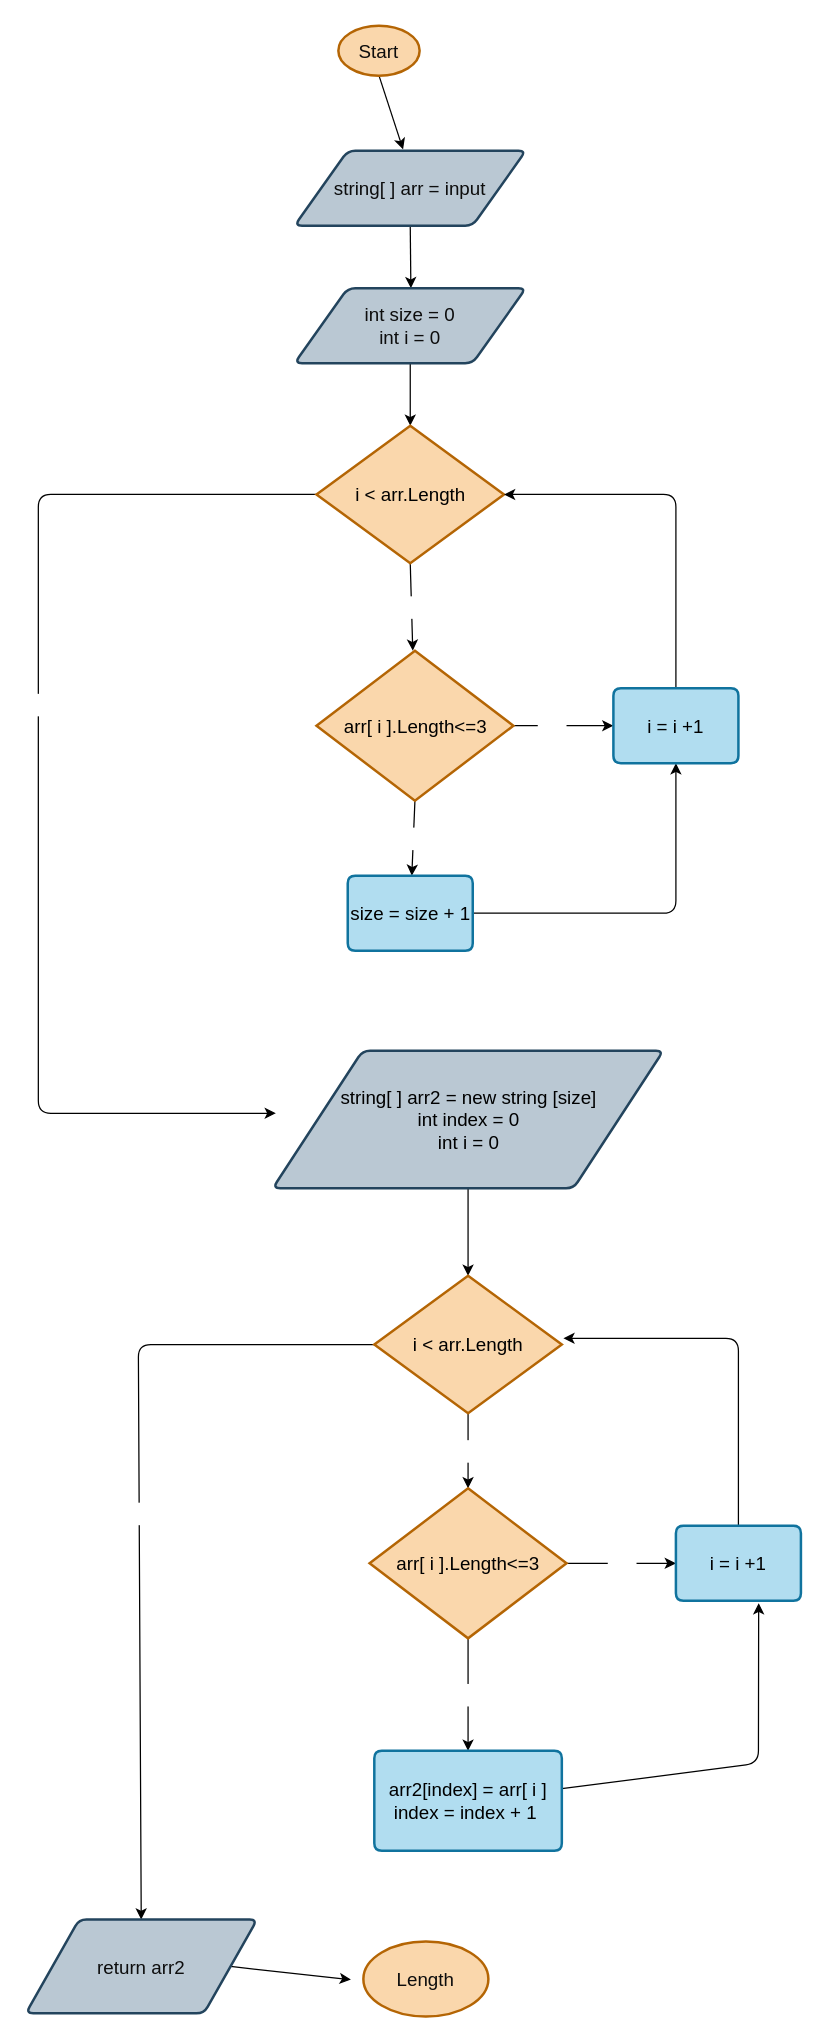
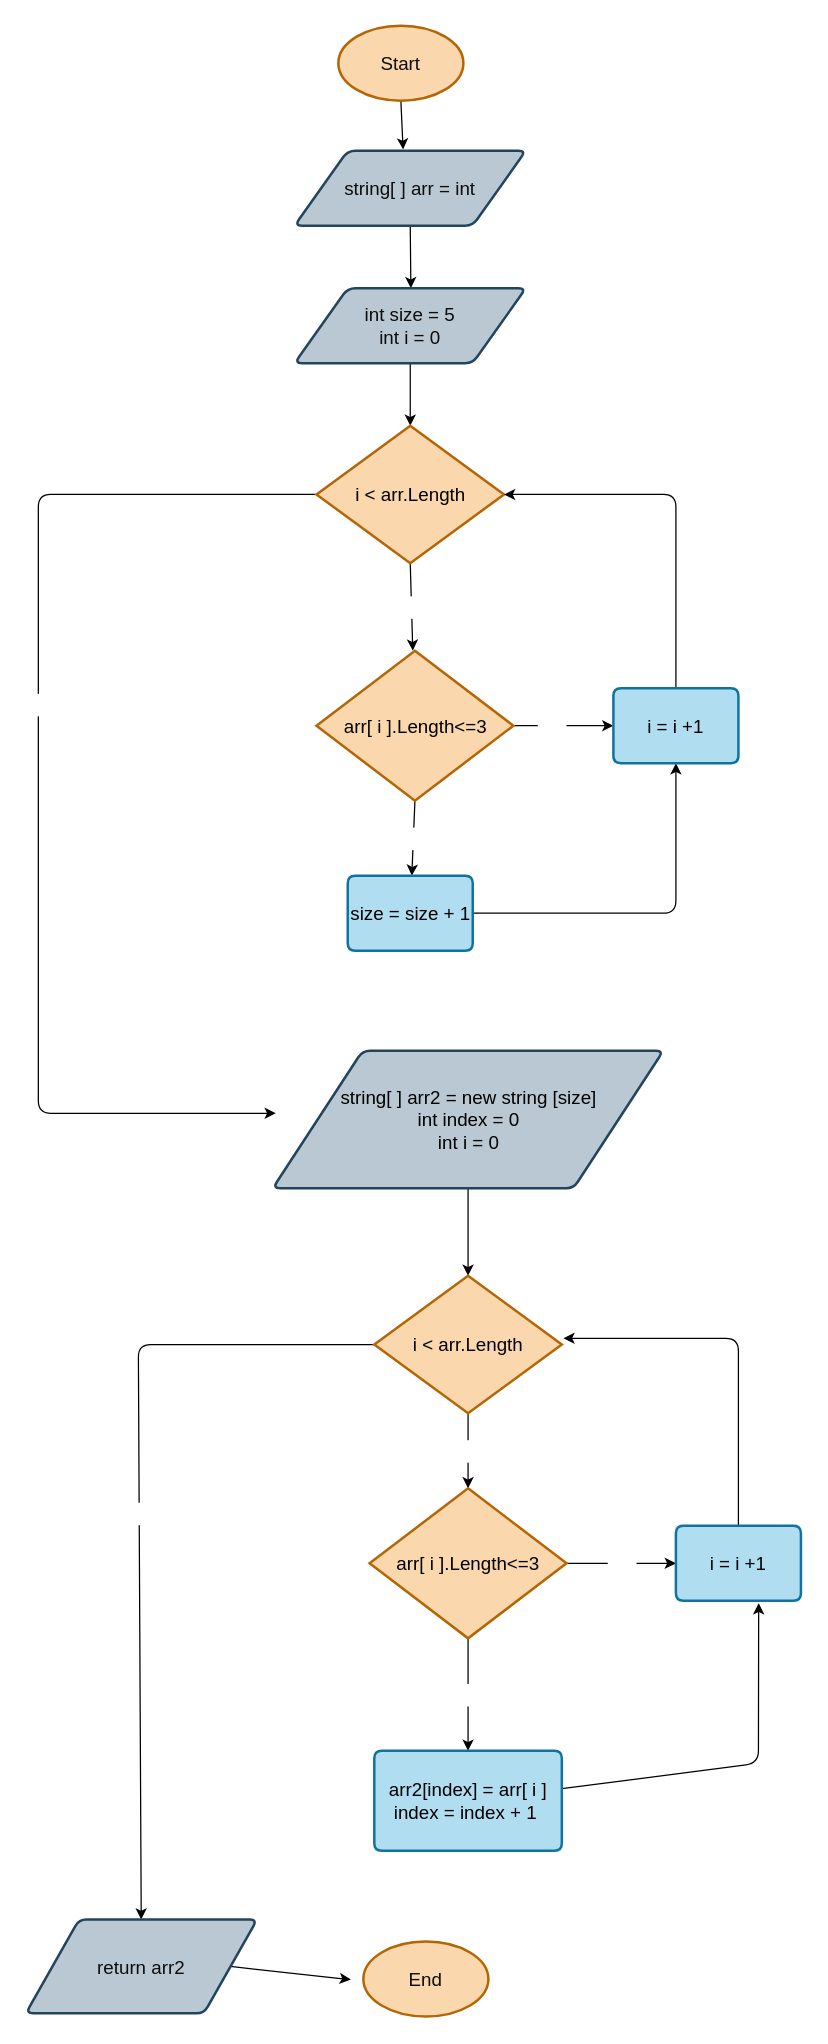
node "Start": size 81x50 -> 125x75
node "string[ ] arr = input": label "string[ ] arr = input" -> "string[ ] arr = int"
node "int size = 0 int i = 0": label "int size = 0 int i = 0" -> "int size = 5 int i = 0"
node "Length": label "Length" -> "End"
